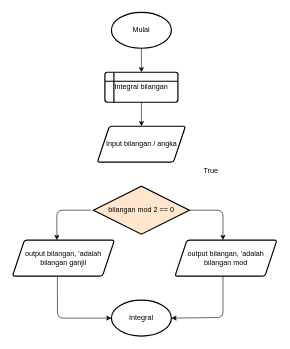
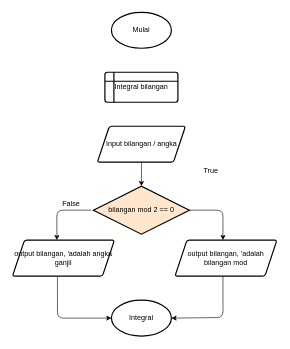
edge "Mulai" -> "Integral bilangan": removed
edge "Integral bilangan" -> "Input bilangan / angka": removed
edge "Input bilangan / angka" -> "bilangan mod 2 == 0": added
node "False": added
node "output bilangan, 'adalah bilangan ganjil": label "output bilangan, 'adalah bilangan ganjil" -> "output bilangan, 'adalah angka ganjil"
